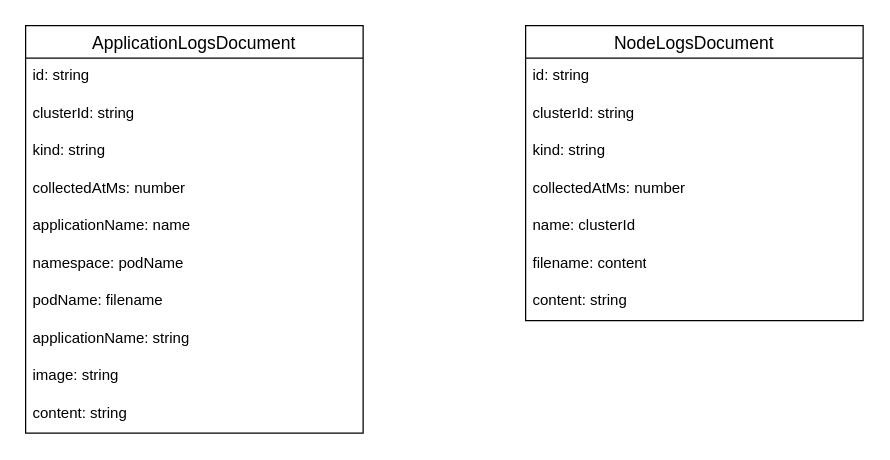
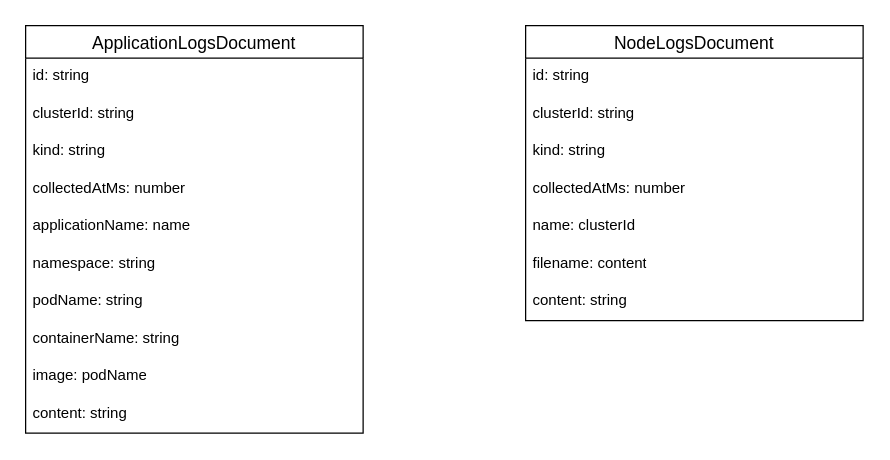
node "namespace: podName": label "namespace: podName" -> "namespace: string"
node "podName: filename": label "podName: filename" -> "podName: string"
node "applicationName: string": label "applicationName: string" -> "containerName: string"
node "image: string": label "image: string" -> "image: podName"
